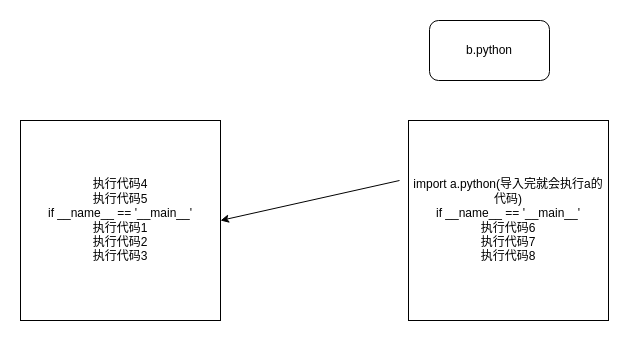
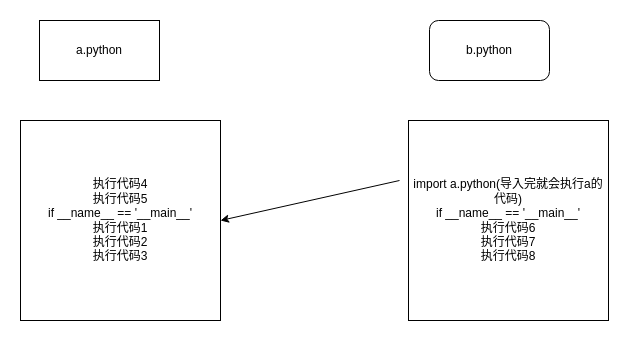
node "a.python": added
